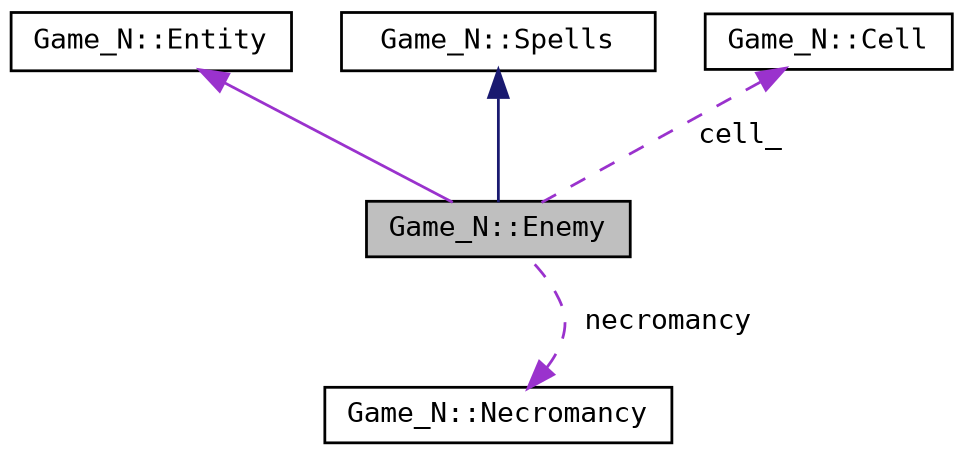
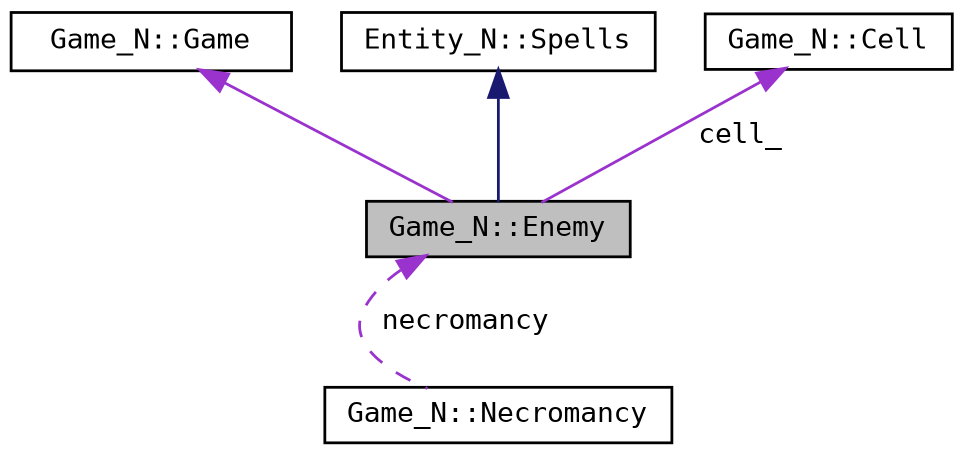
node "Game_N::Entity": label "Game_N::Entity" -> "Game_N::Game"
node "Game_N::Spells": label "Game_N::Spells" -> "Entity_N::Spells"
edge "Game_N::Enemy" -> "Game_N::Cell": style dashed -> solid
edge "Game_N::Enemy" -> "Game_N::Necromancy": reversed
